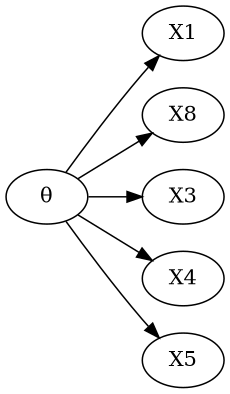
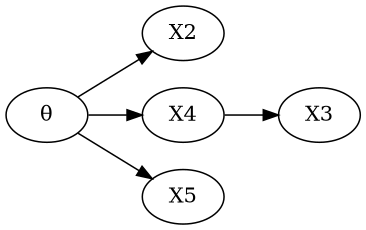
node "X1": removed
node "X8": label "X8" -> "X2"
edge "θ" -> "X3": now "X4" -> "X3"
